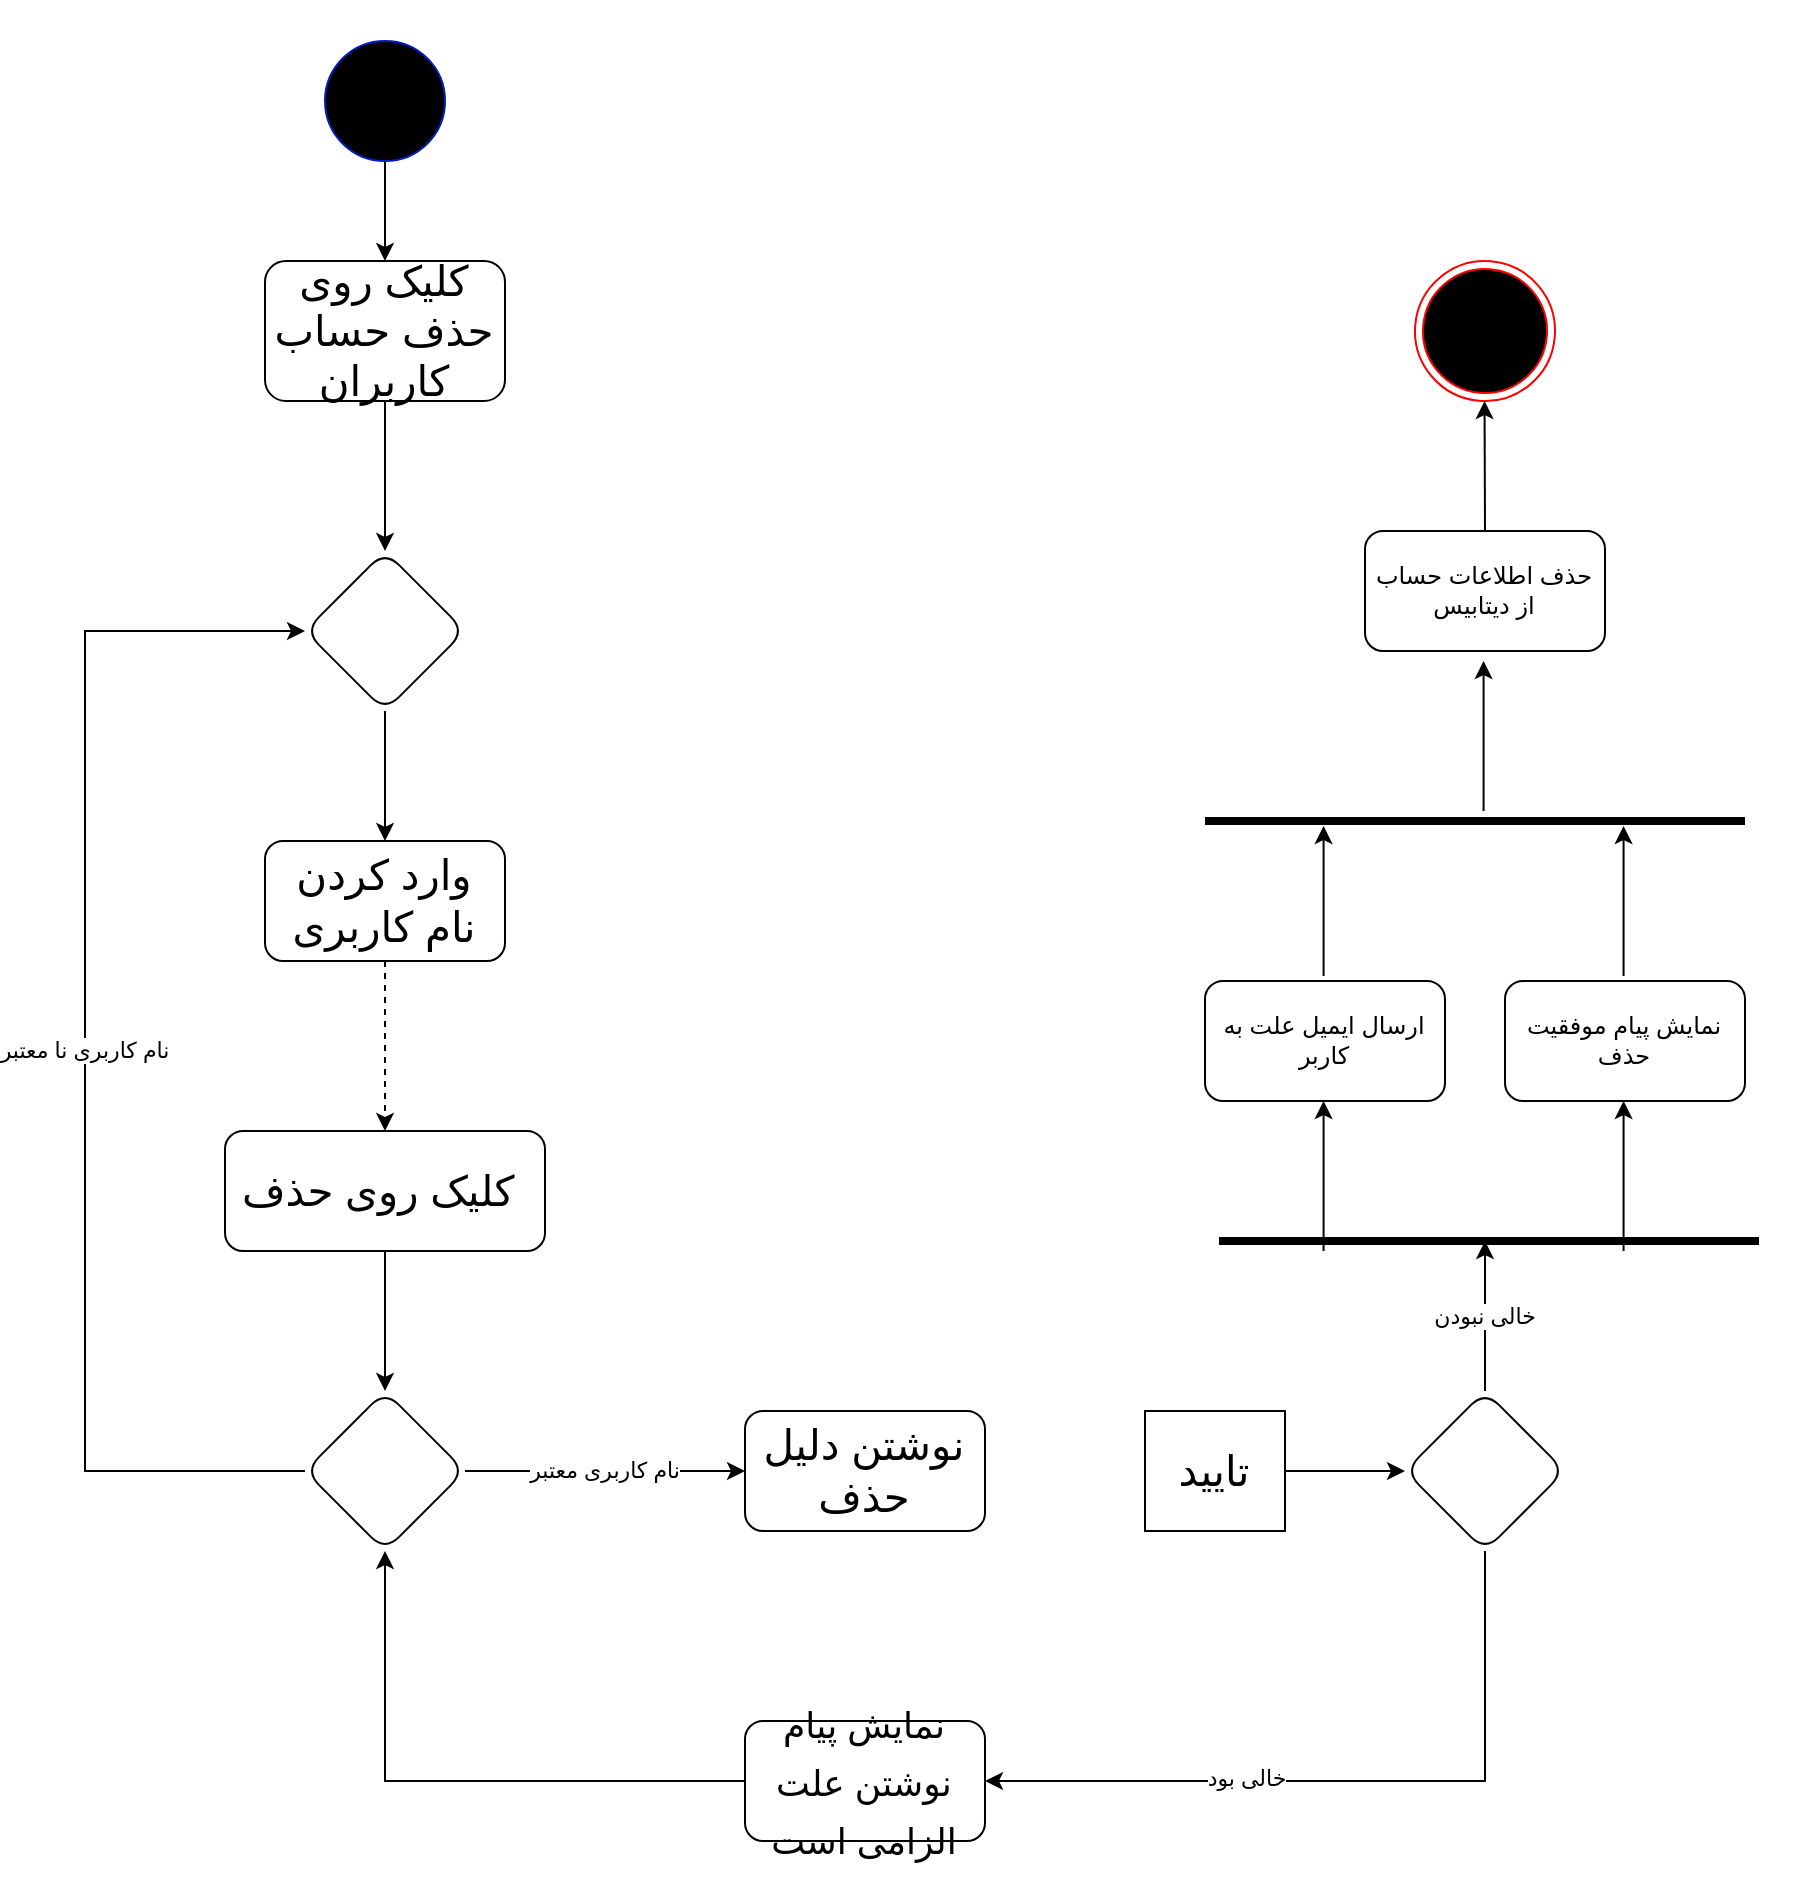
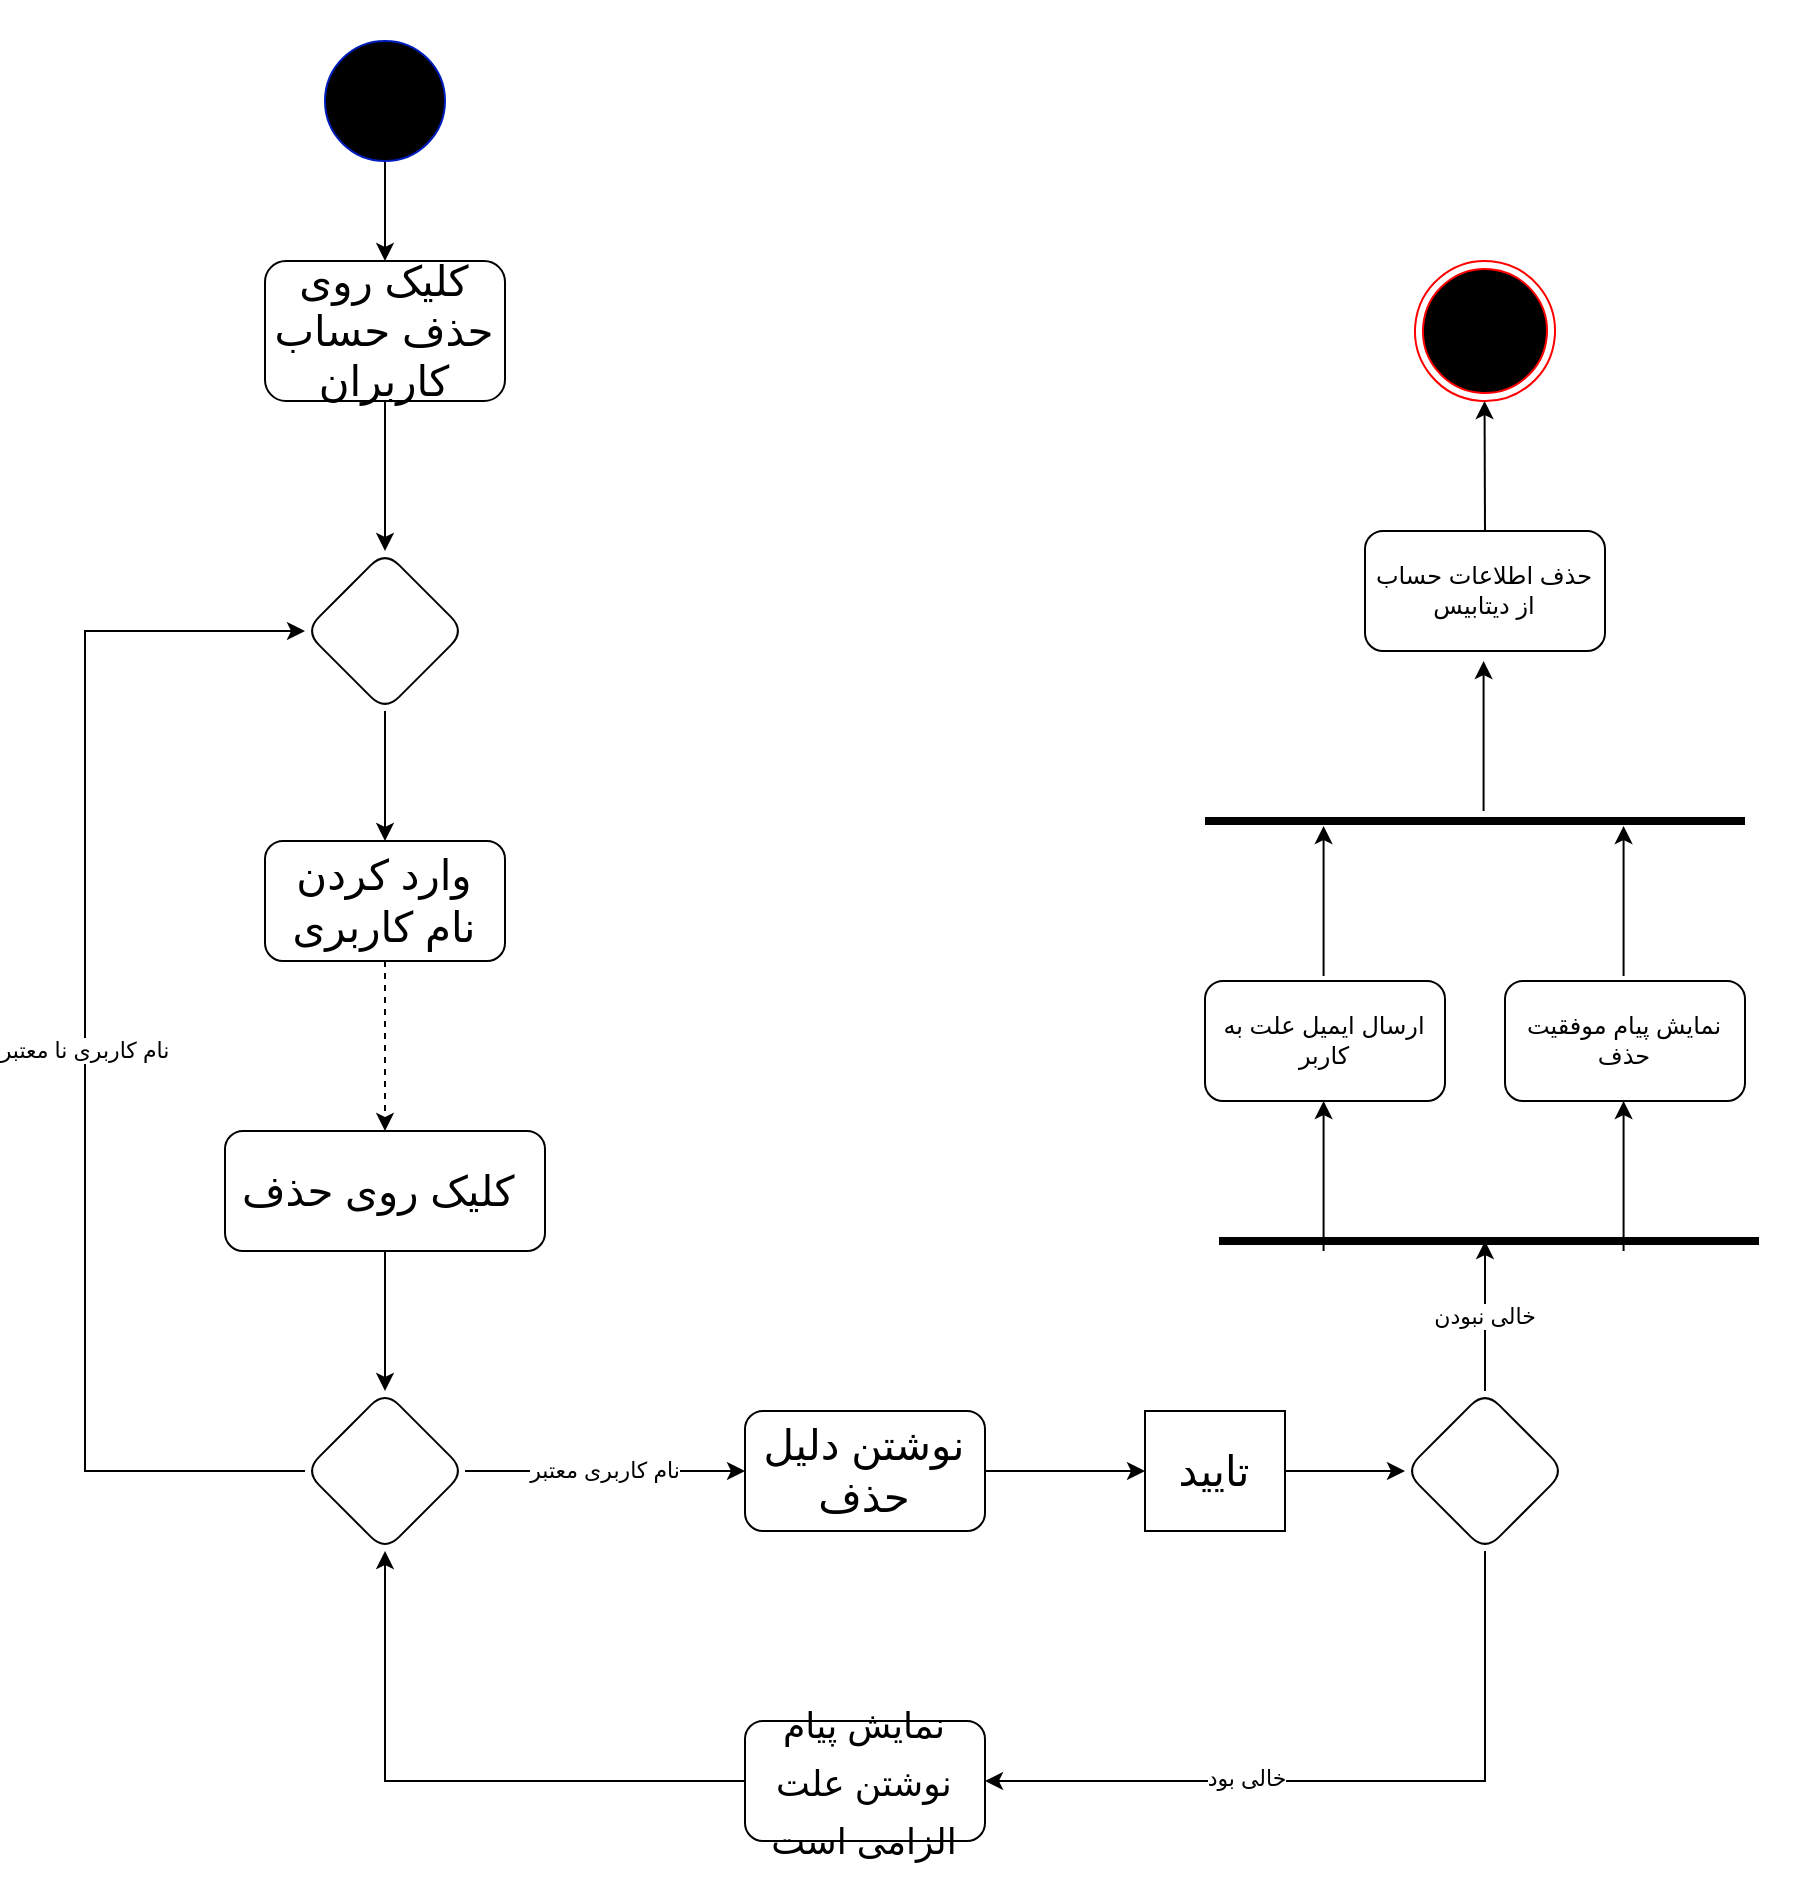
edge "نوشتن دلیل حذف" -> "تایید": added
